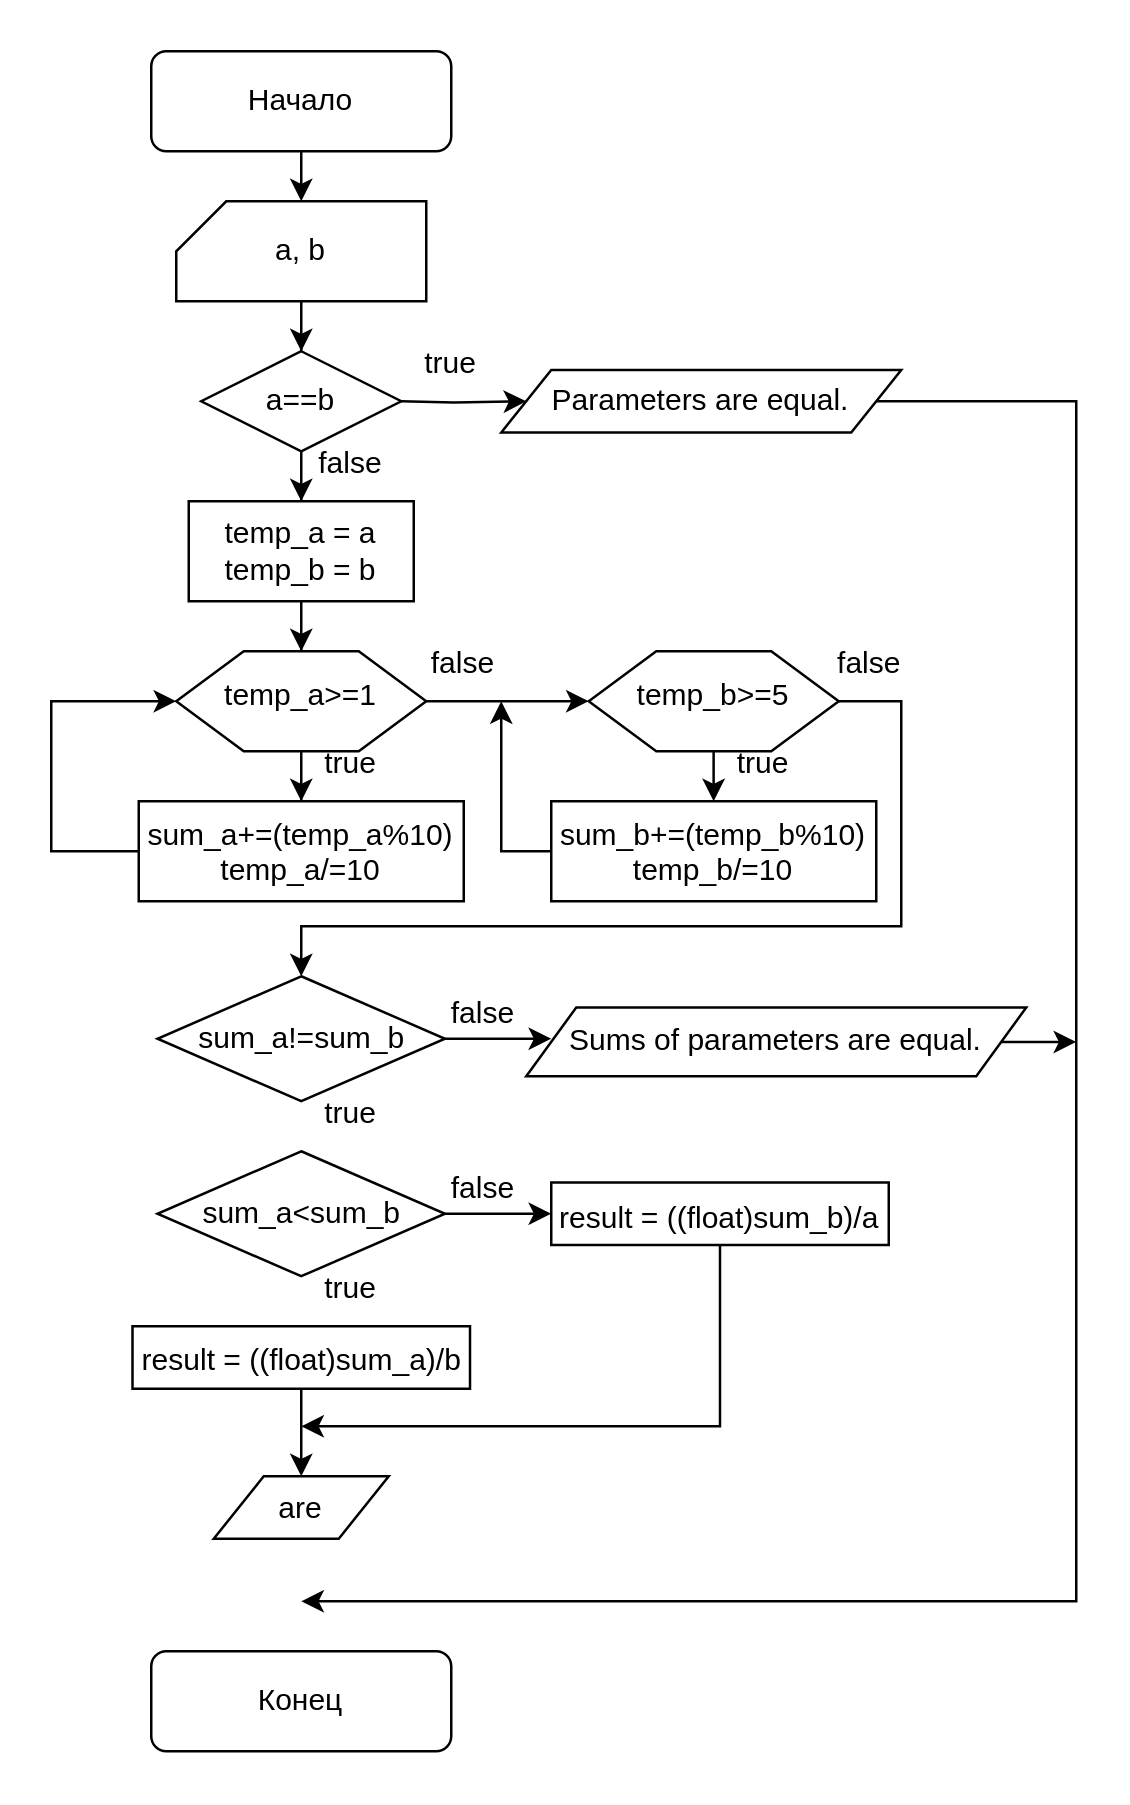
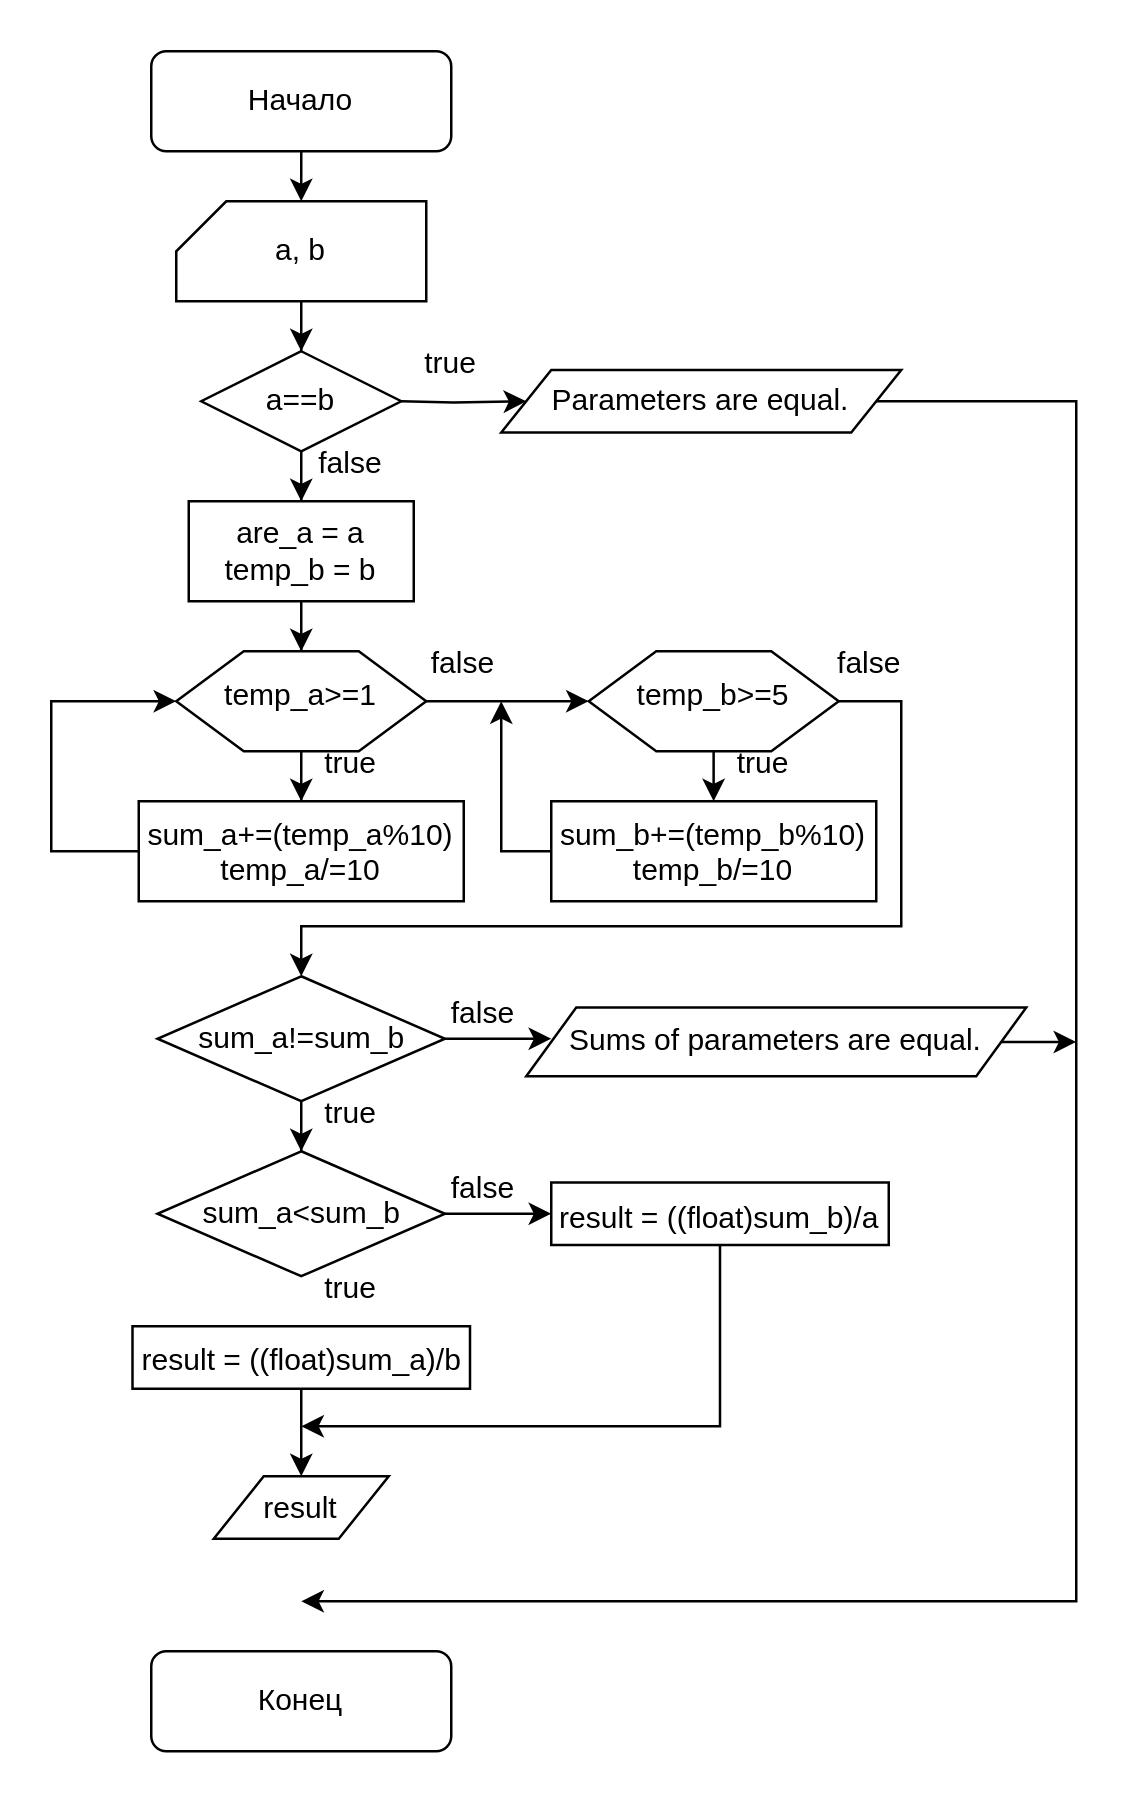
node "temp_a = a temp_b = b": label "temp_a = a temp_b = b" -> "are_a = a temp_b = b"
edge "sum_a!=sum_b" -> "sum_a<sum_b": added
node "are": label "are" -> "result"
